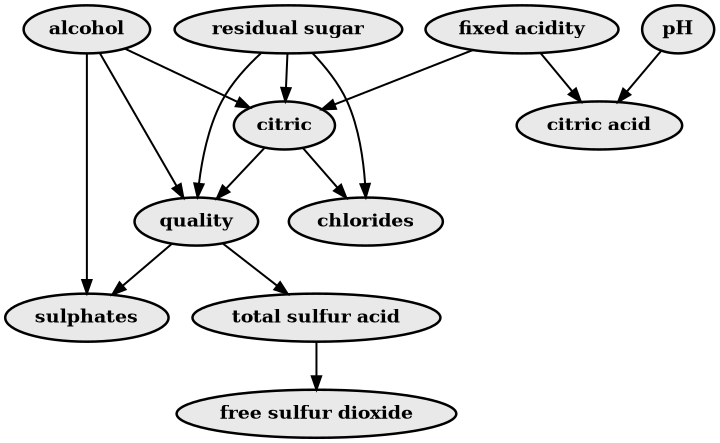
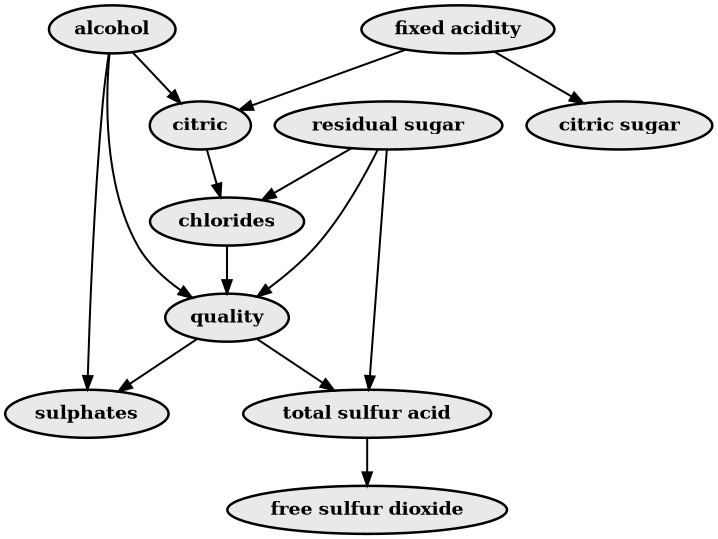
node "pH": removed
edge "residual sugar" -> "citric": now "residual sugar" -> "total sulfur acid"
node "citric acid": label "citric acid" -> "citric sugar"
edge "citric" -> "quality": now "chlorides" -> "quality"
